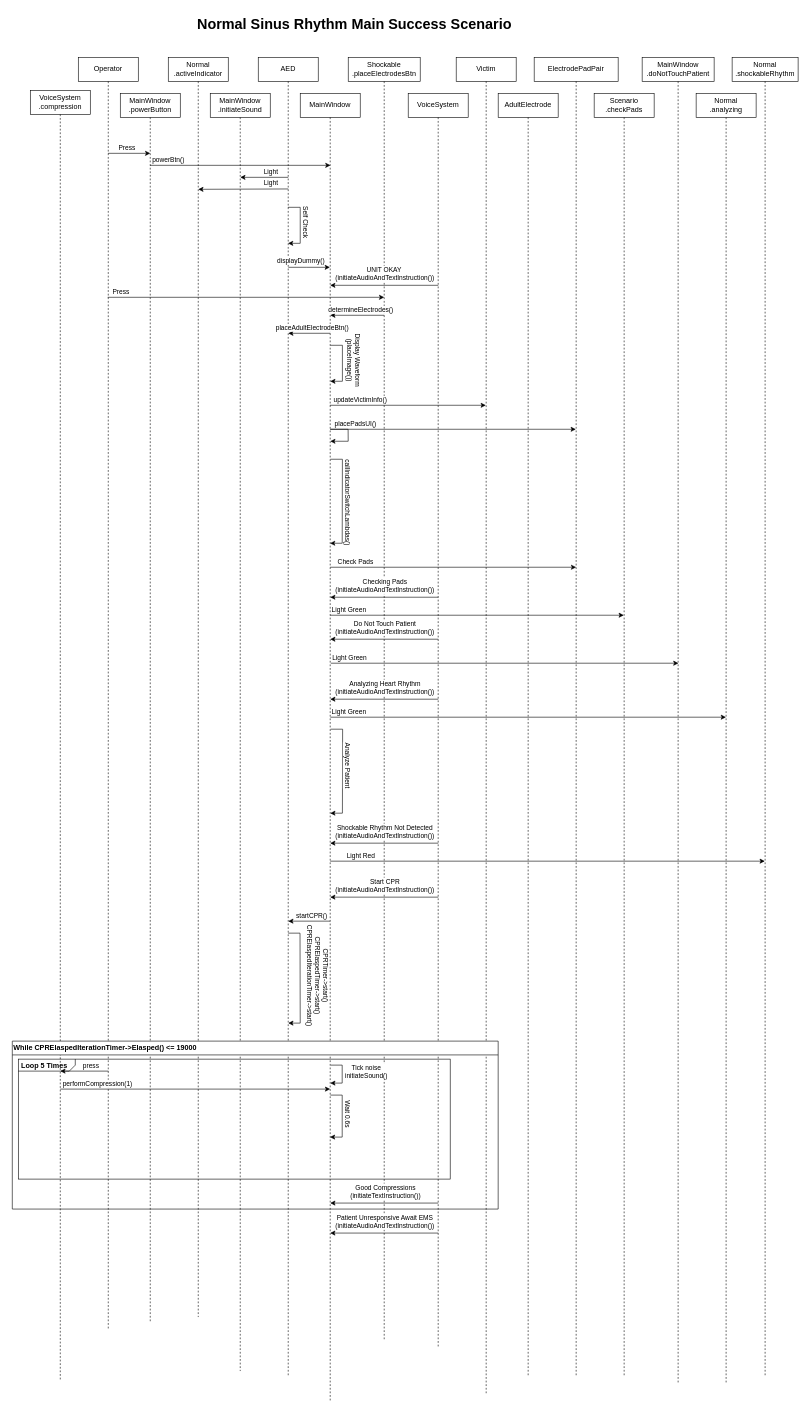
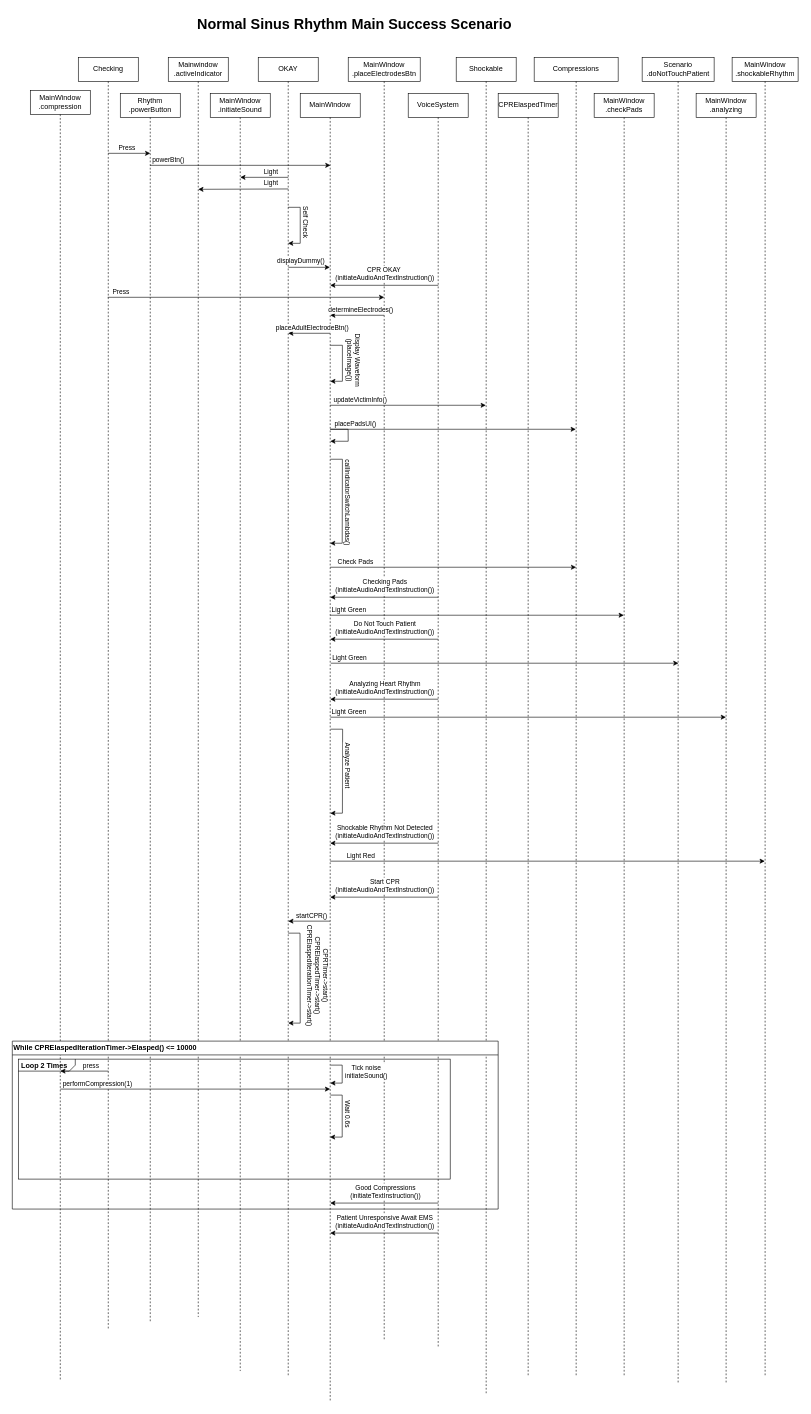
node "Operator": label "Operator" -> "Checking"
node "Normal .activeIndicator": label "Normal .activeIndicator" -> "Mainwindow .activeIndicator"
node "AED": label "AED" -> "OKAY"
node "Shockable .placeElectrodesBtn": label "Shockable .placeElectrodesBtn" -> "MainWindow .placeElectrodesBtn"
node "Victim": label "Victim" -> "Shockable"
node "ElectrodePadPair": label "ElectrodePadPair" -> "Compressions"
node "MainWindow .doNotTouchPatient": label "MainWindow .doNotTouchPatient" -> "Scenario .doNotTouchPatient"
node "Normal .shockableRhythm": label "Normal .shockableRhythm" -> "MainWindow .shockableRhythm"
node "VoiceSystem .compression": label "VoiceSystem .compression" -> "MainWindow .compression"
node "MainWindow .powerButton": label "MainWindow .powerButton" -> "Rhythm .powerButton"
node "AdultElectrode": label "AdultElectrode" -> "CPRElaspedTimer"
node "Scenario .checkPads": label "Scenario .checkPads" -> "MainWindow .checkPads"
node "Normal .analyzing": label "Normal .analyzing" -> "MainWindow .analyzing"
node "UNIT OKAY (initiateAudioAndTextInstruction())": label "UNIT OKAY (initiateAudioAndTextInstruction())" -> "CPR OKAY (initiateAudioAndTextInstruction())"
node "While CPRElaspedIterationTimer->Elasped() <= 19000": label "While CPRElaspedIterationTimer->Elasped() <= 19000" -> "While CPRElaspedIterationTimer->Elasped() <= 10000"
node "Loop 5 Times": label "Loop 5 Times" -> "Loop 2 Times"
